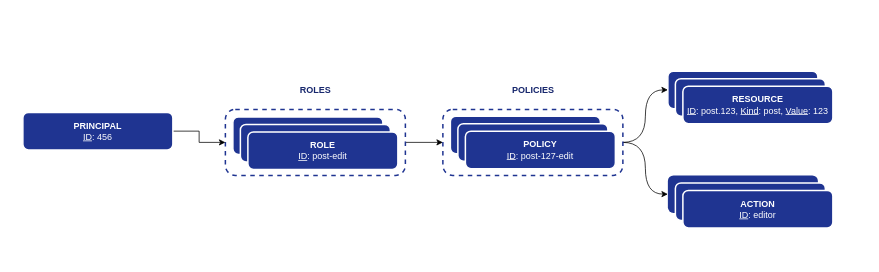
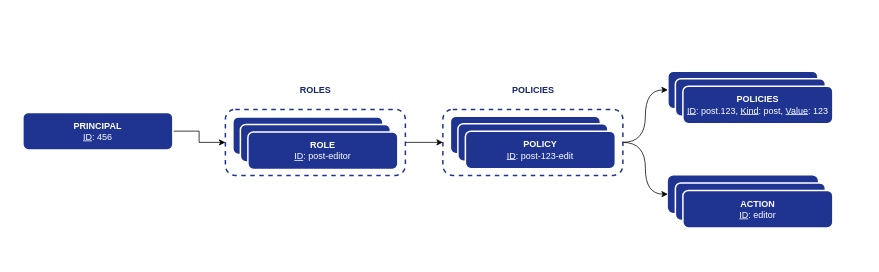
node "RESOURCE ID: post.123, Kind: post, Value: 123": label "RESOURCE ID: post.123, Kind: post, Value: 123" -> "POLICIES ID: post.123, Kind: post, Value: 123"
node "ROLE ID: post-edit": label "ROLE ID: post-edit" -> "ROLE ID: post-editor"
node "POLICY ID: post-127-edit": label "POLICY ID: post-127-edit" -> "POLICY ID: post-123-edit"
